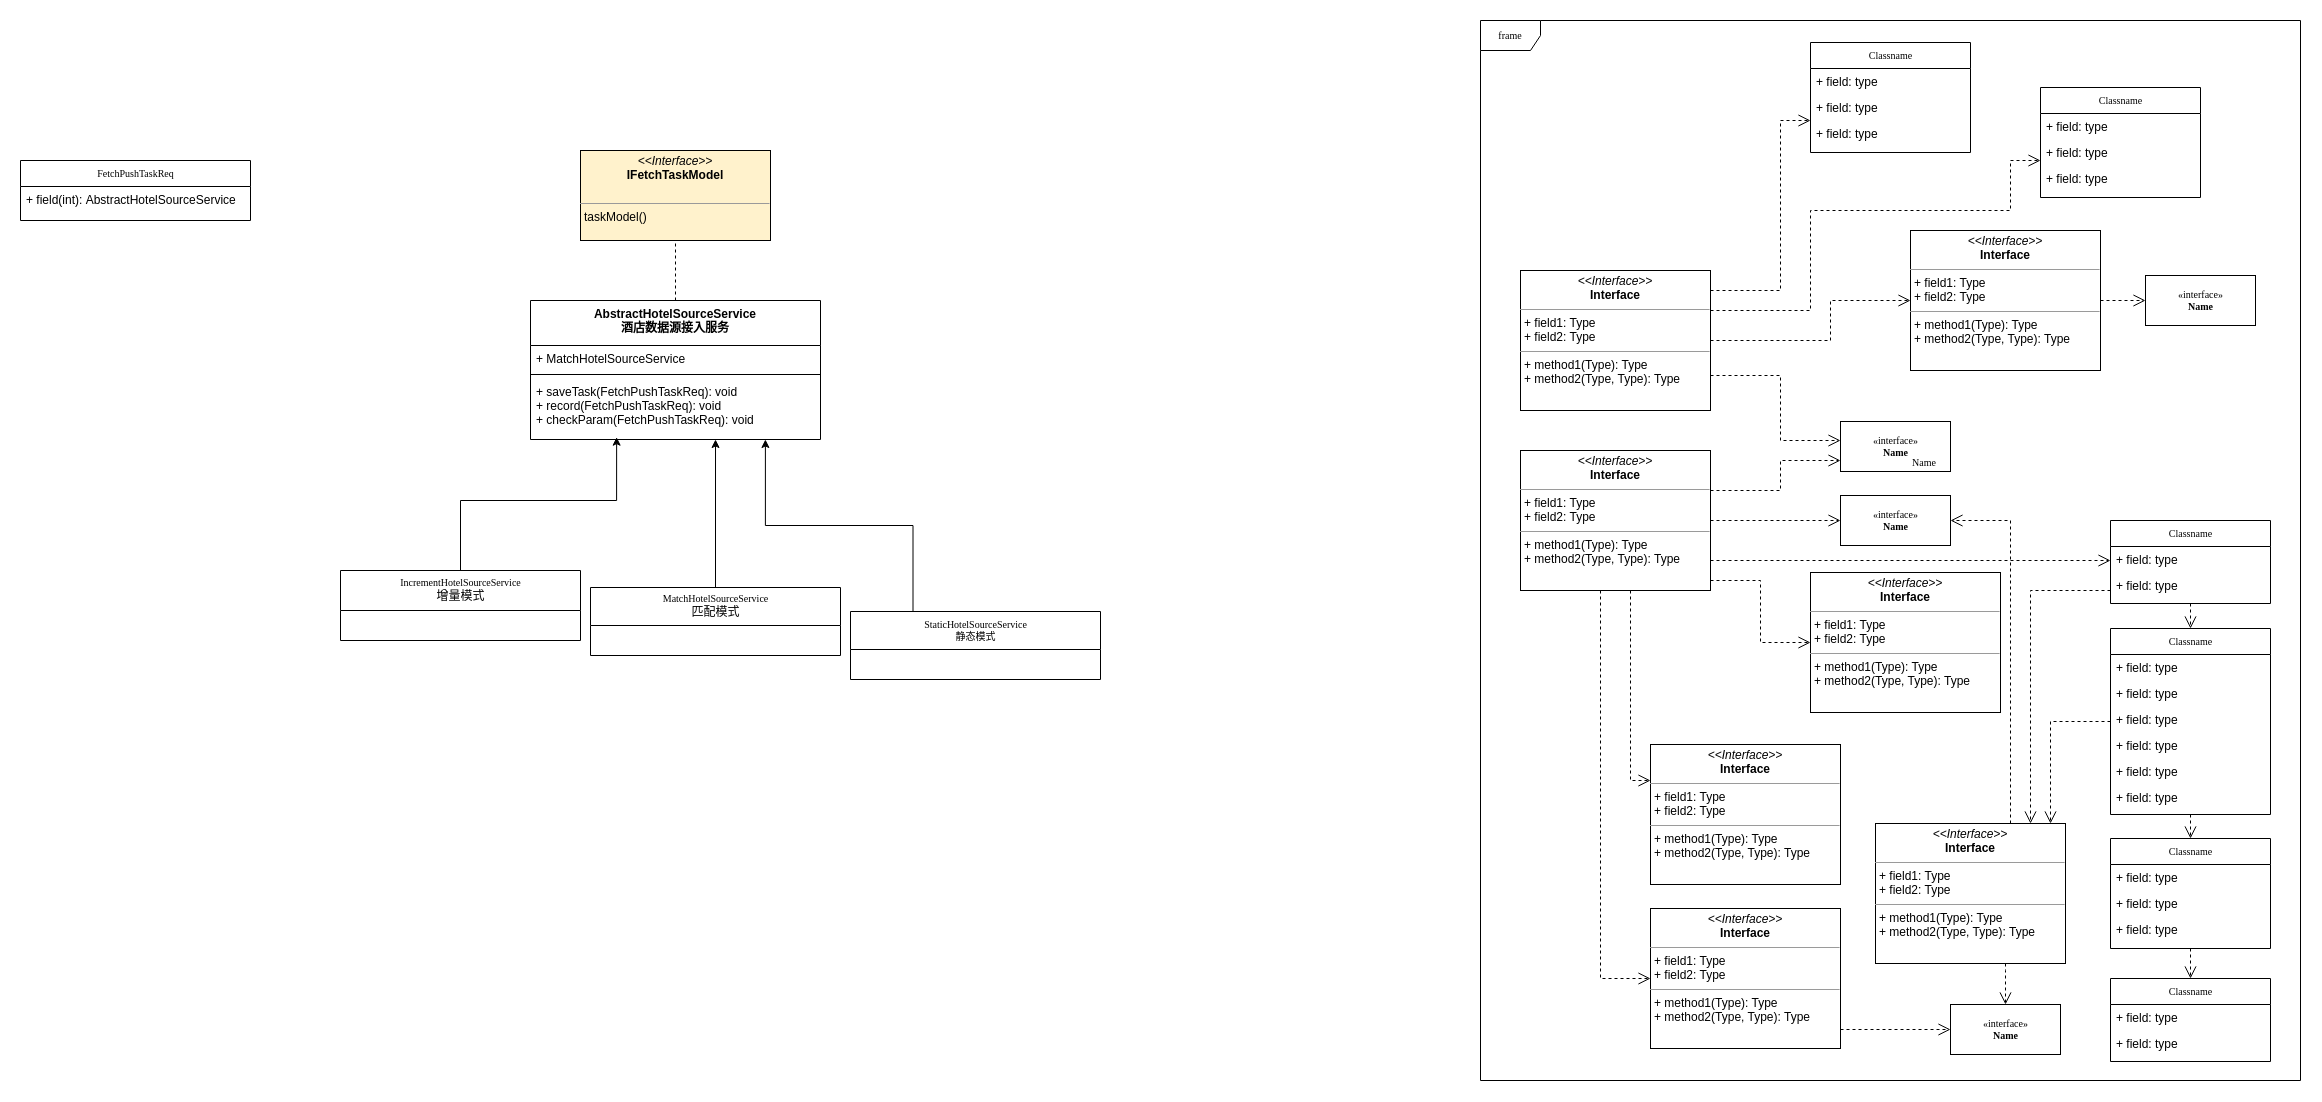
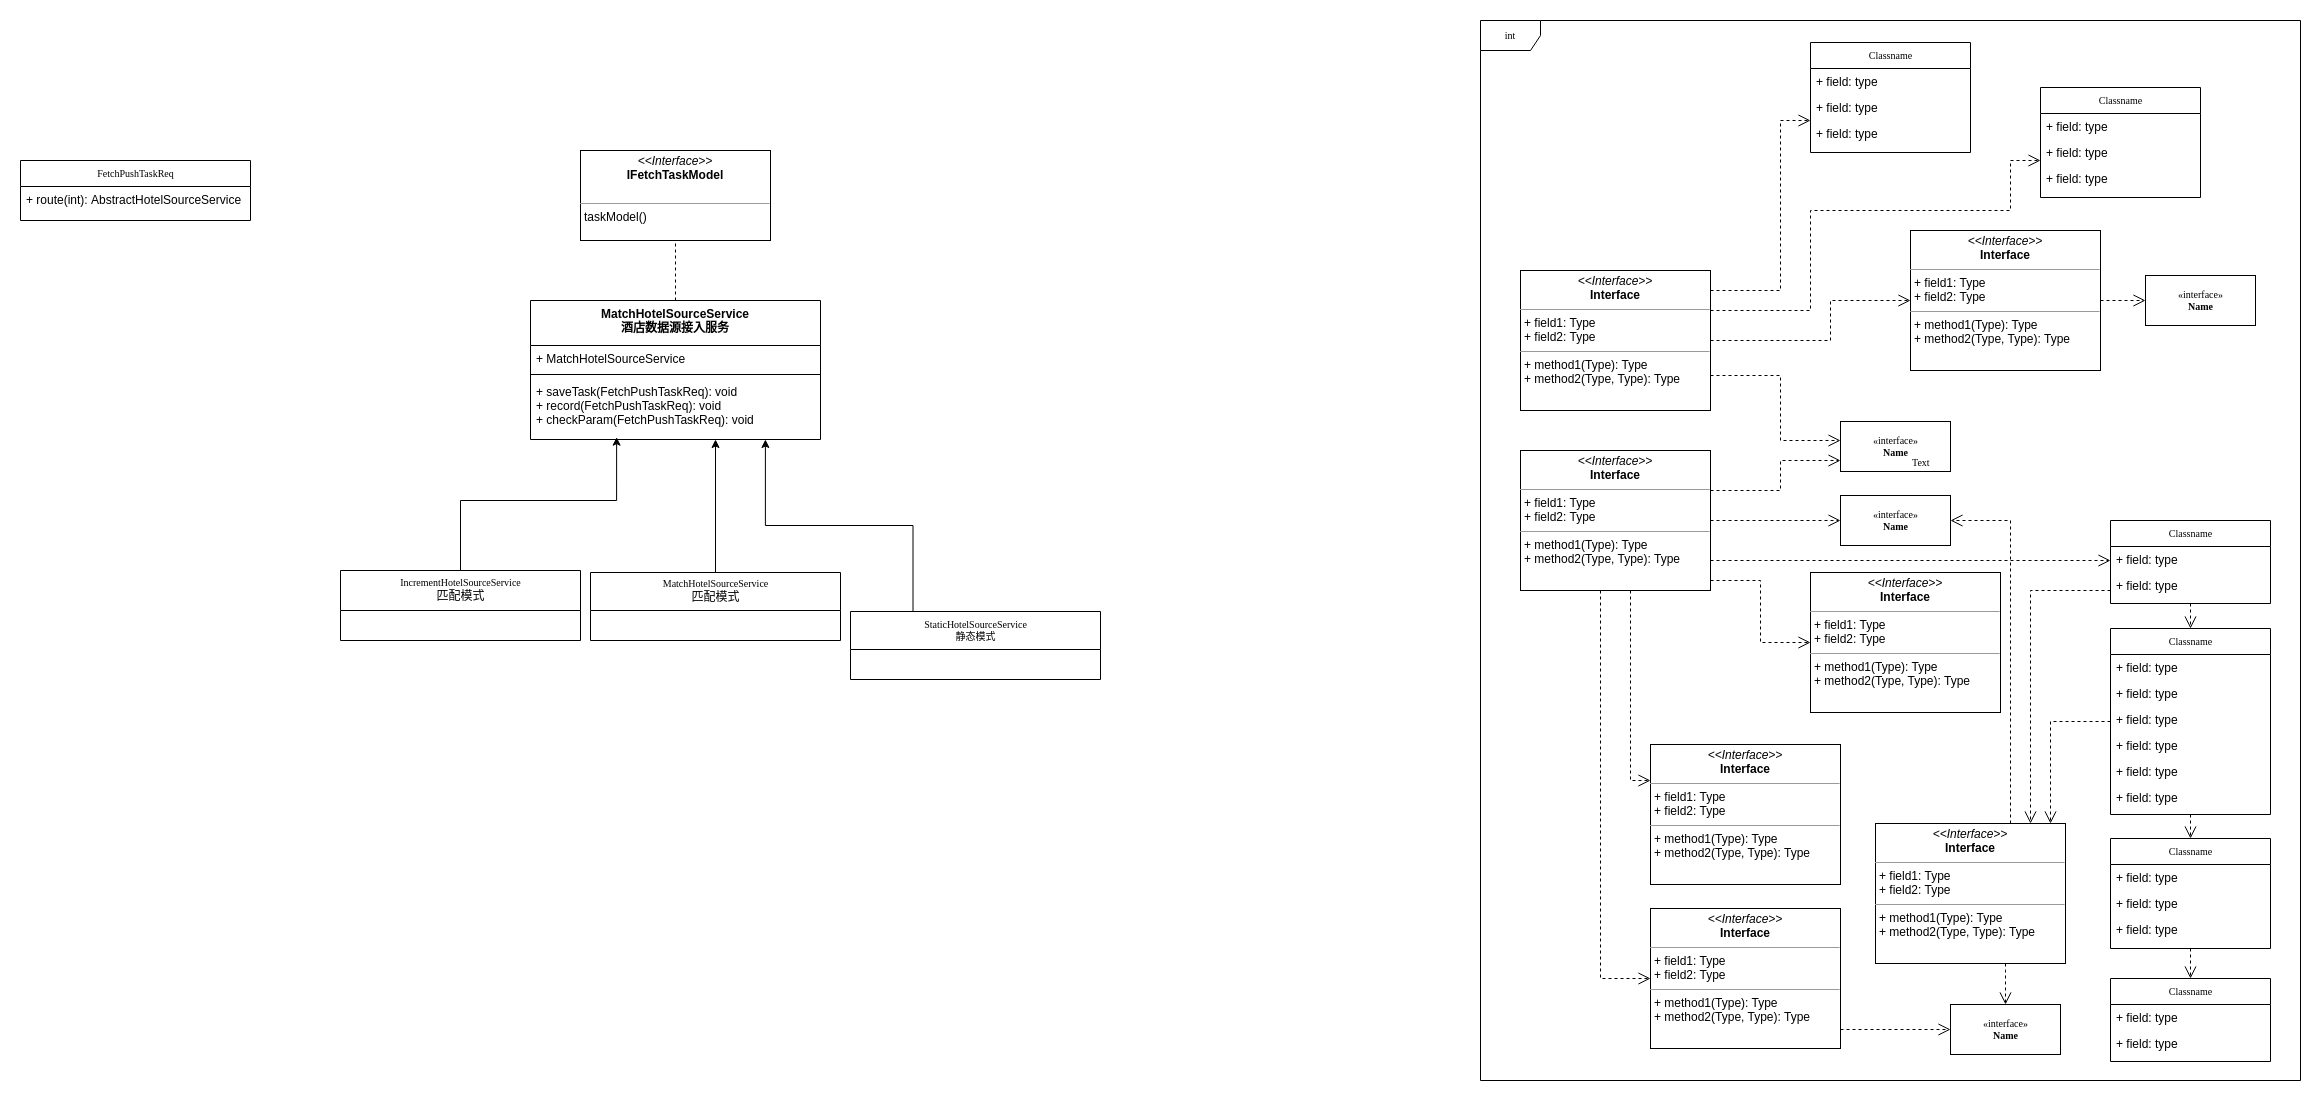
node "frame": label "frame" -> "int"
node "<<Interface>> IFetchTaskModel taskModel()": fillcolor #fff2cc -> #ffffff
node "+ field(int): AbstractHotelSourceService": label "+ field(int): AbstractHotelSourceService" -> "+ route(int): AbstractHotelSourceService"
node "AbstractHotelSourceService 酒店数据源接入服务": label "AbstractHotelSourceService 酒店数据源接入服务" -> "MatchHotelSourceService 酒店数据源接入服务"
node "Name": label "Name" -> "Text"
node "IncrementHotelSourceService 增量模式": label "IncrementHotelSourceService 增量模式" -> "IncrementHotelSourceService 匹配模式"
node "MatchHotelSourceService 匹配模式": moved (716, 622) -> (716, 607)
